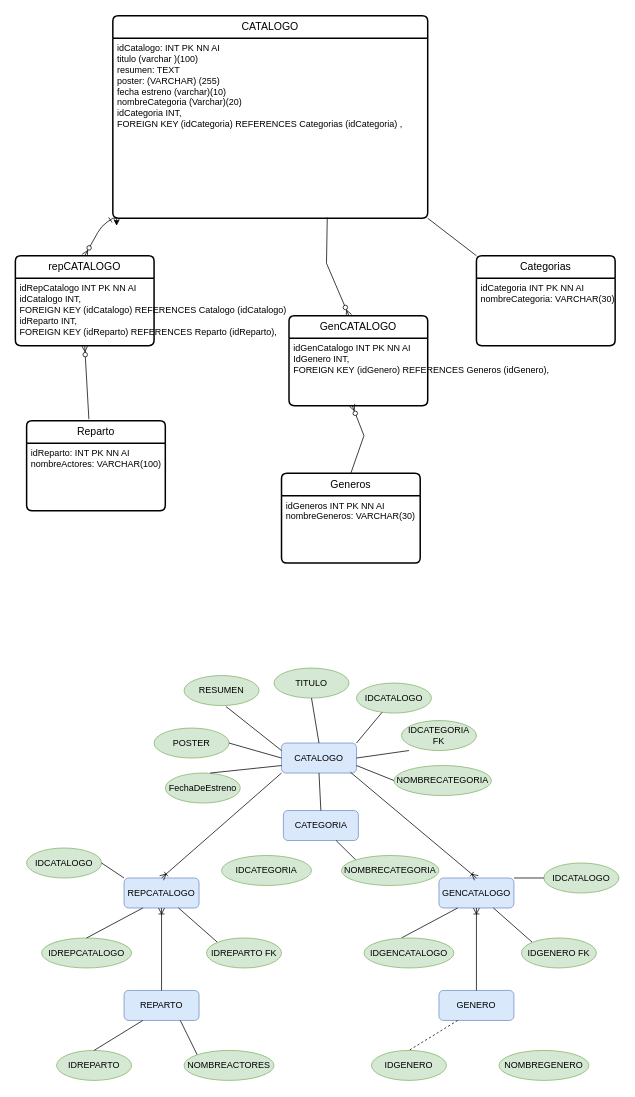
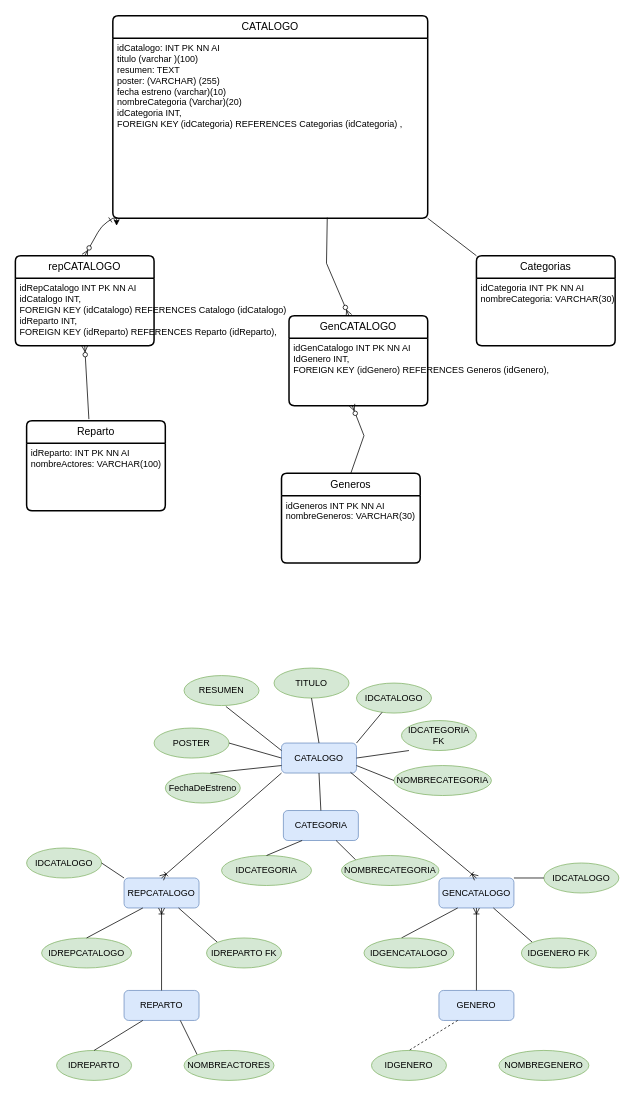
edge "CATEGORIA" -- "IDCATEGORIA": added
